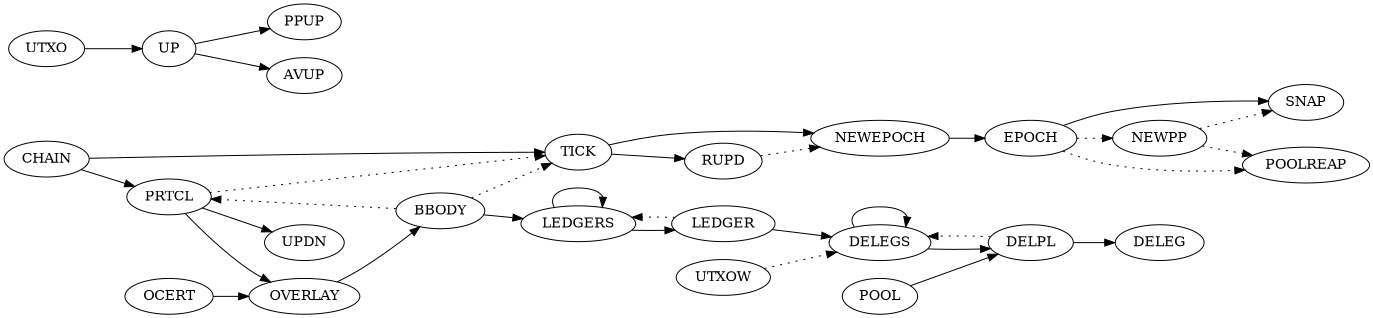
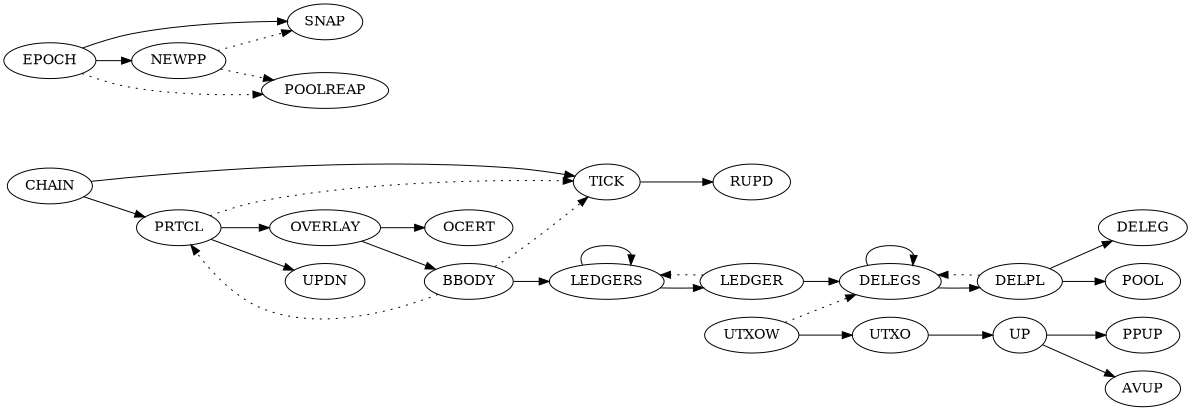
node "NEWEPOCH": removed
edge "EPOCH" -> "NEWPP": style dotted -> solid
edge "POOL" -> "DELPL": reversed
edge "OCERT" -> "OVERLAY": reversed
edge "UTXOW" -> "UTXO": added
